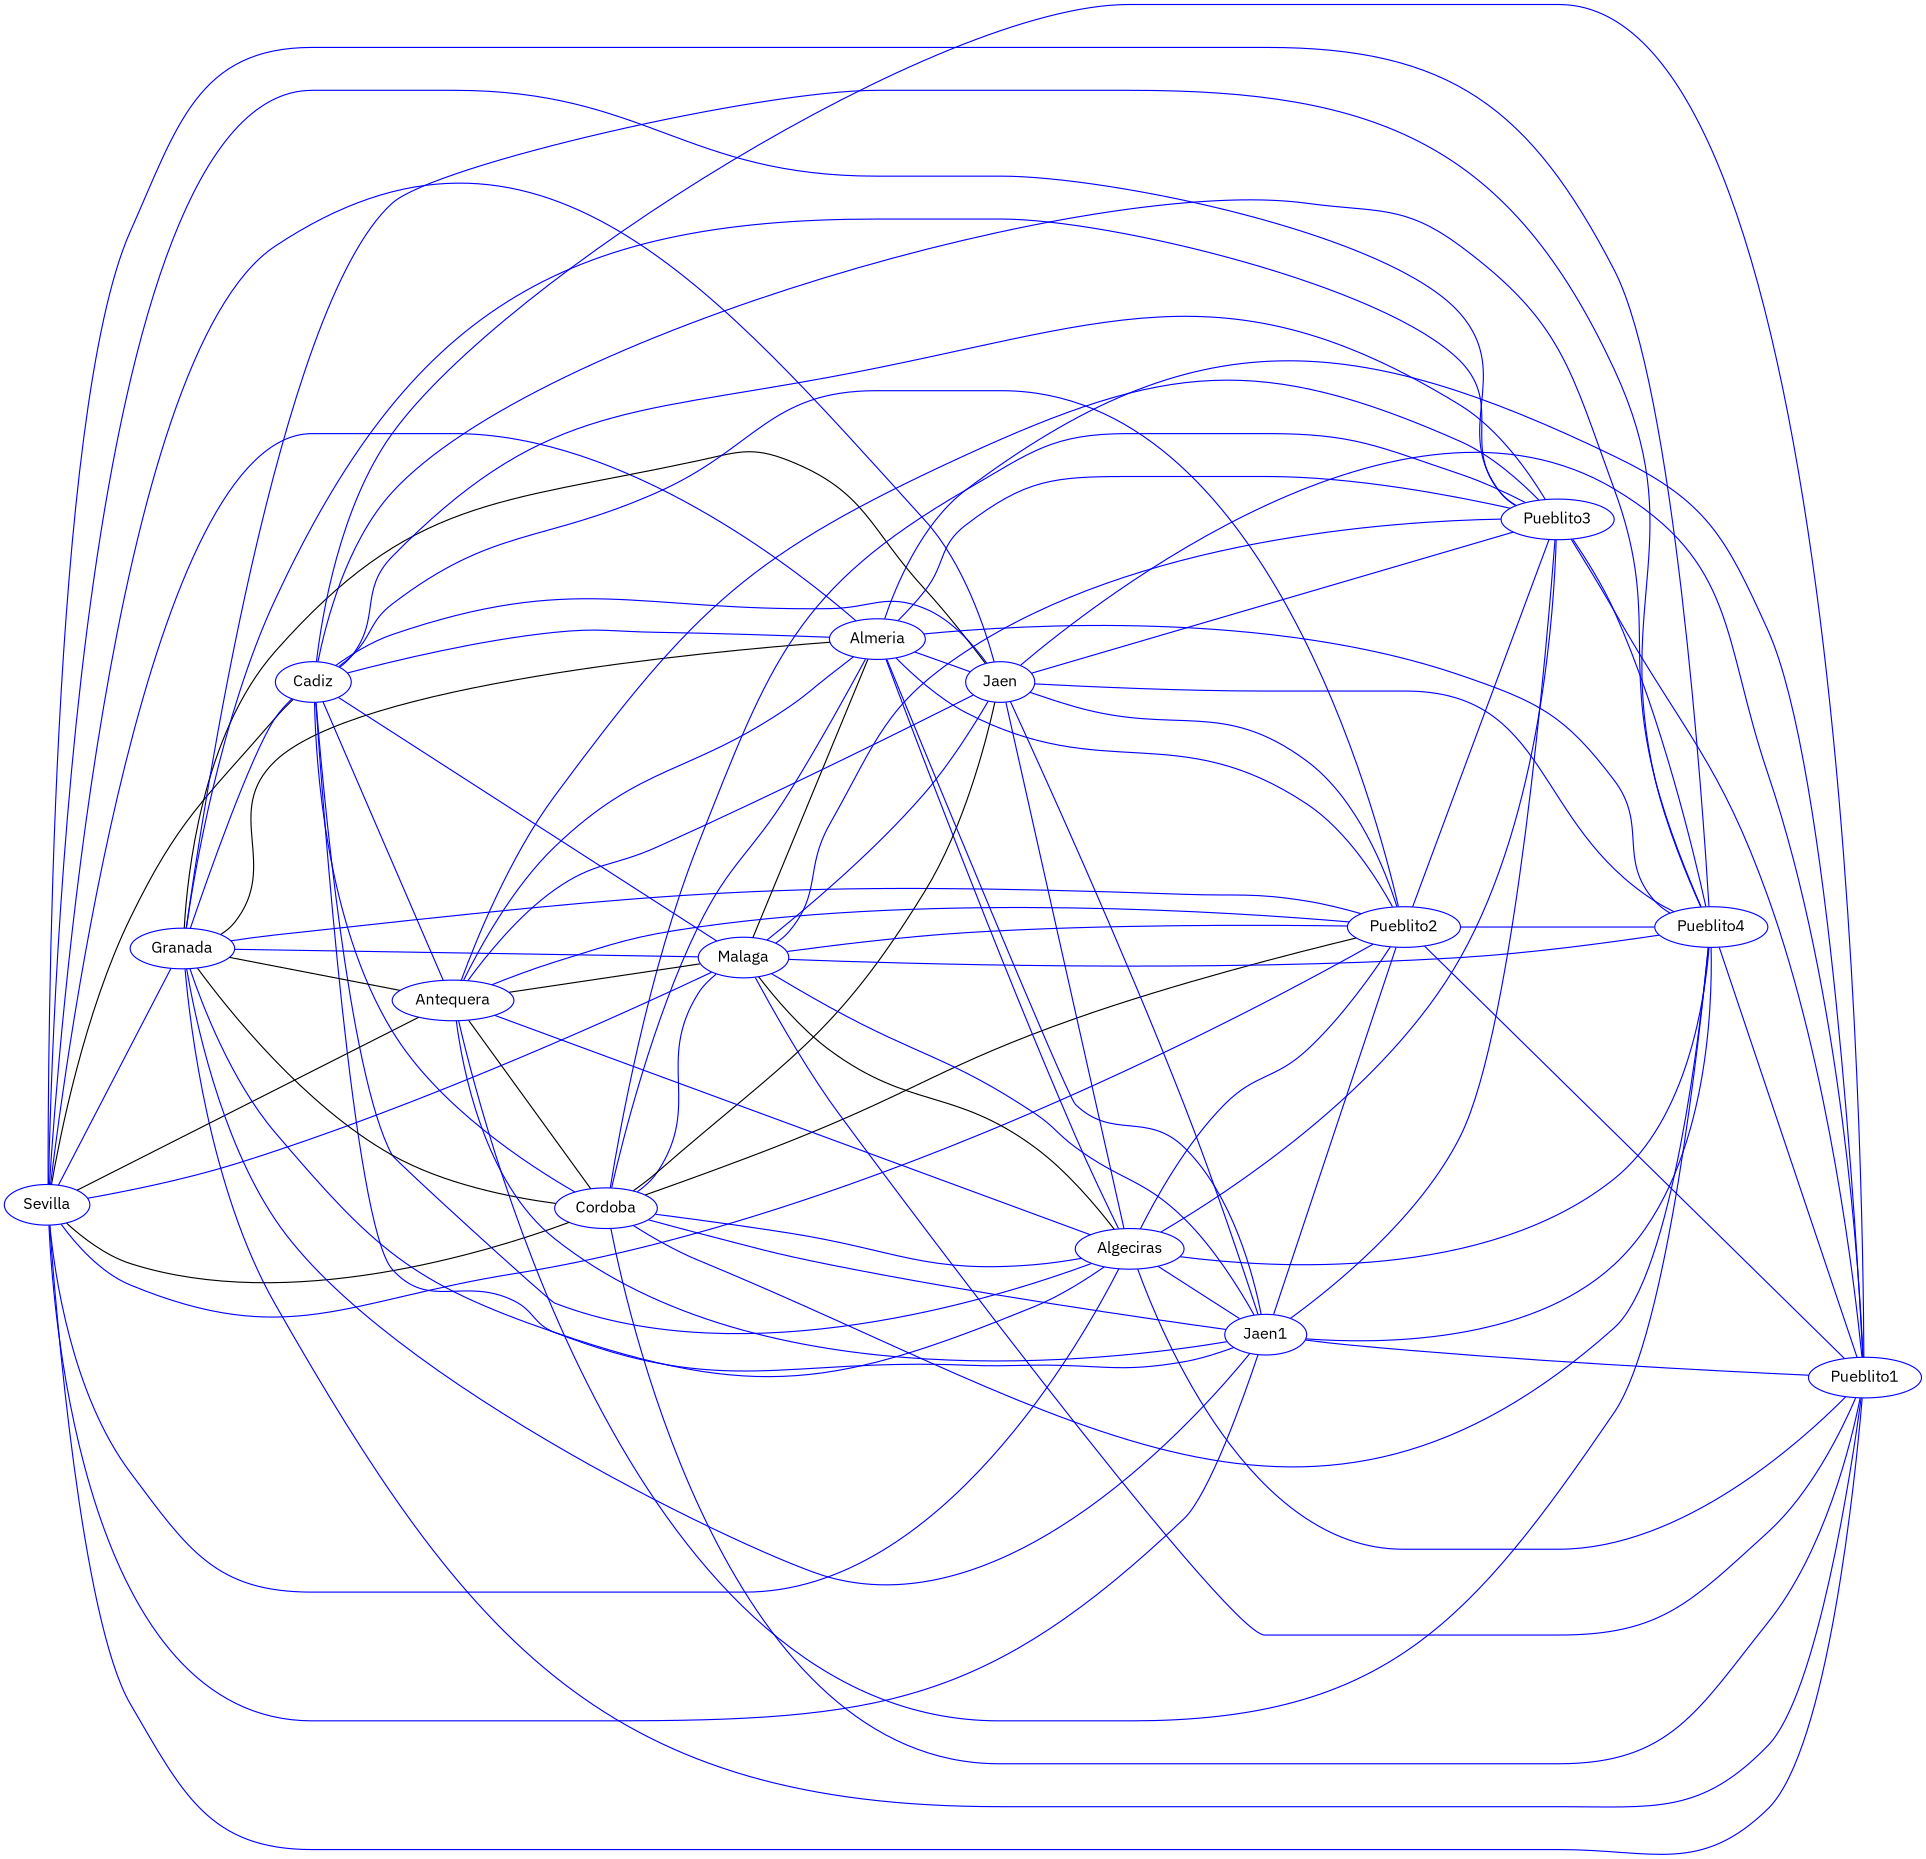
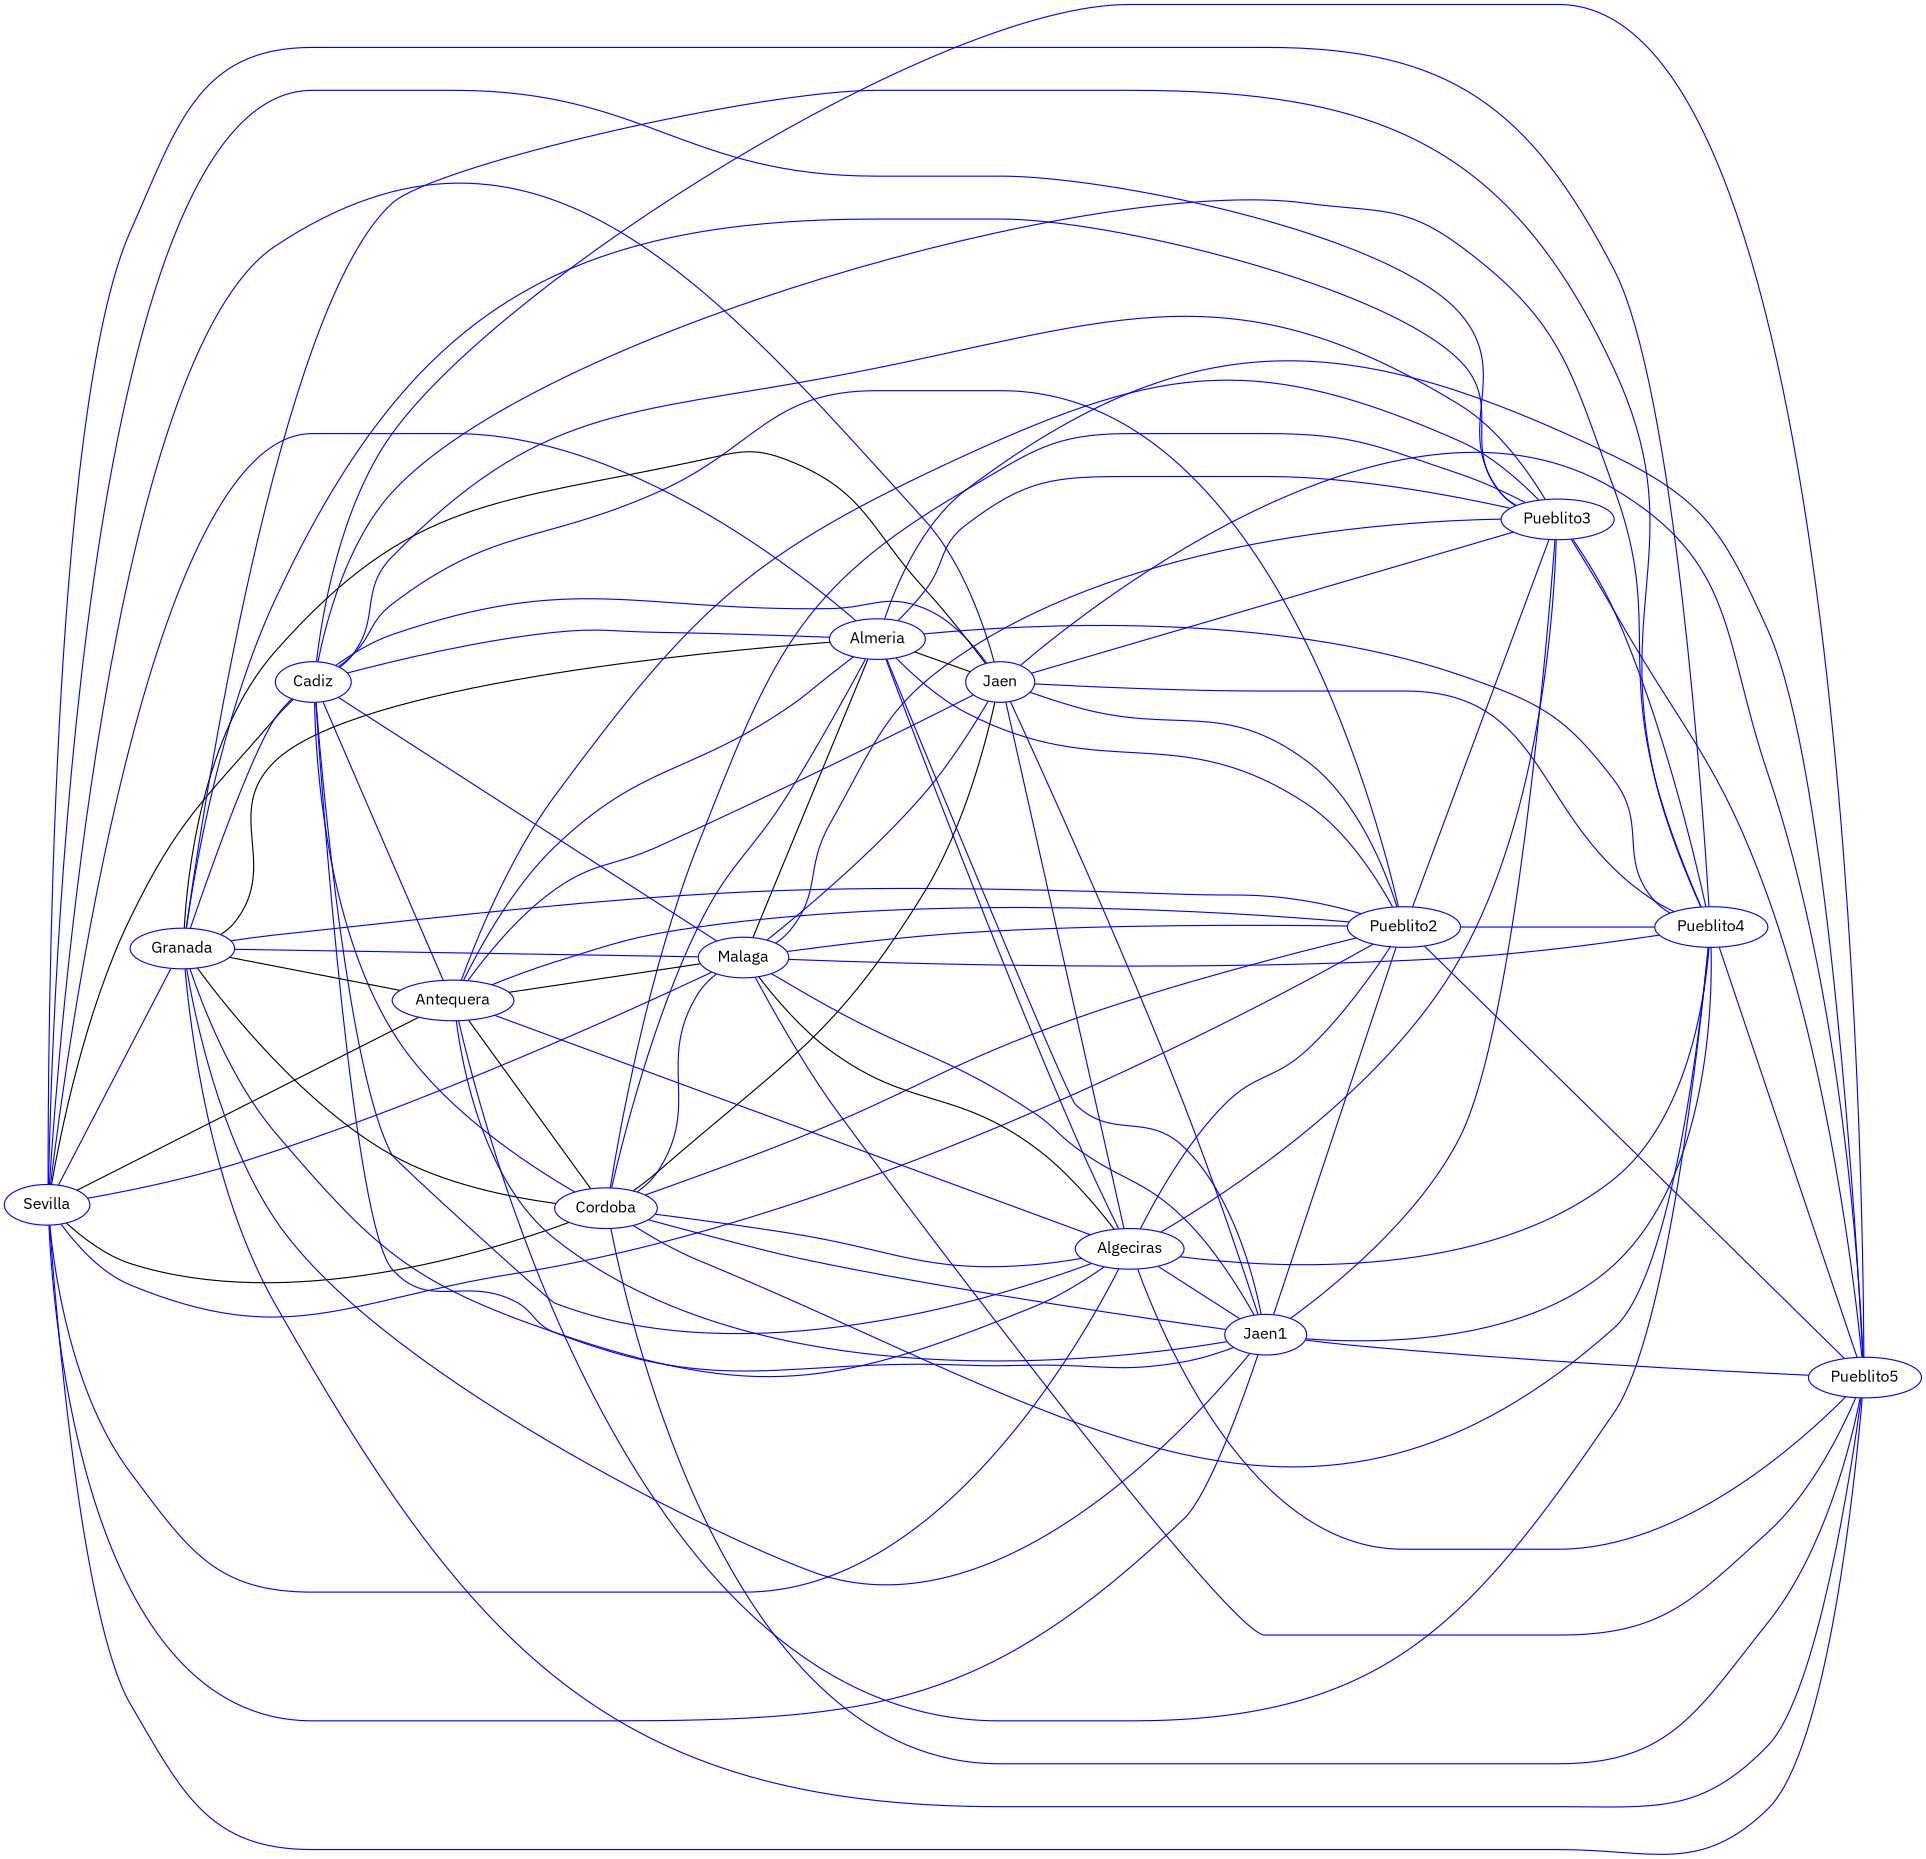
edge "Almeria" -- "Jaen": color blue -> black
edge "Pueblito2" -- "Cordoba": color black -> blue
node "Pueblito1": label "Pueblito1" -> "Pueblito5"
